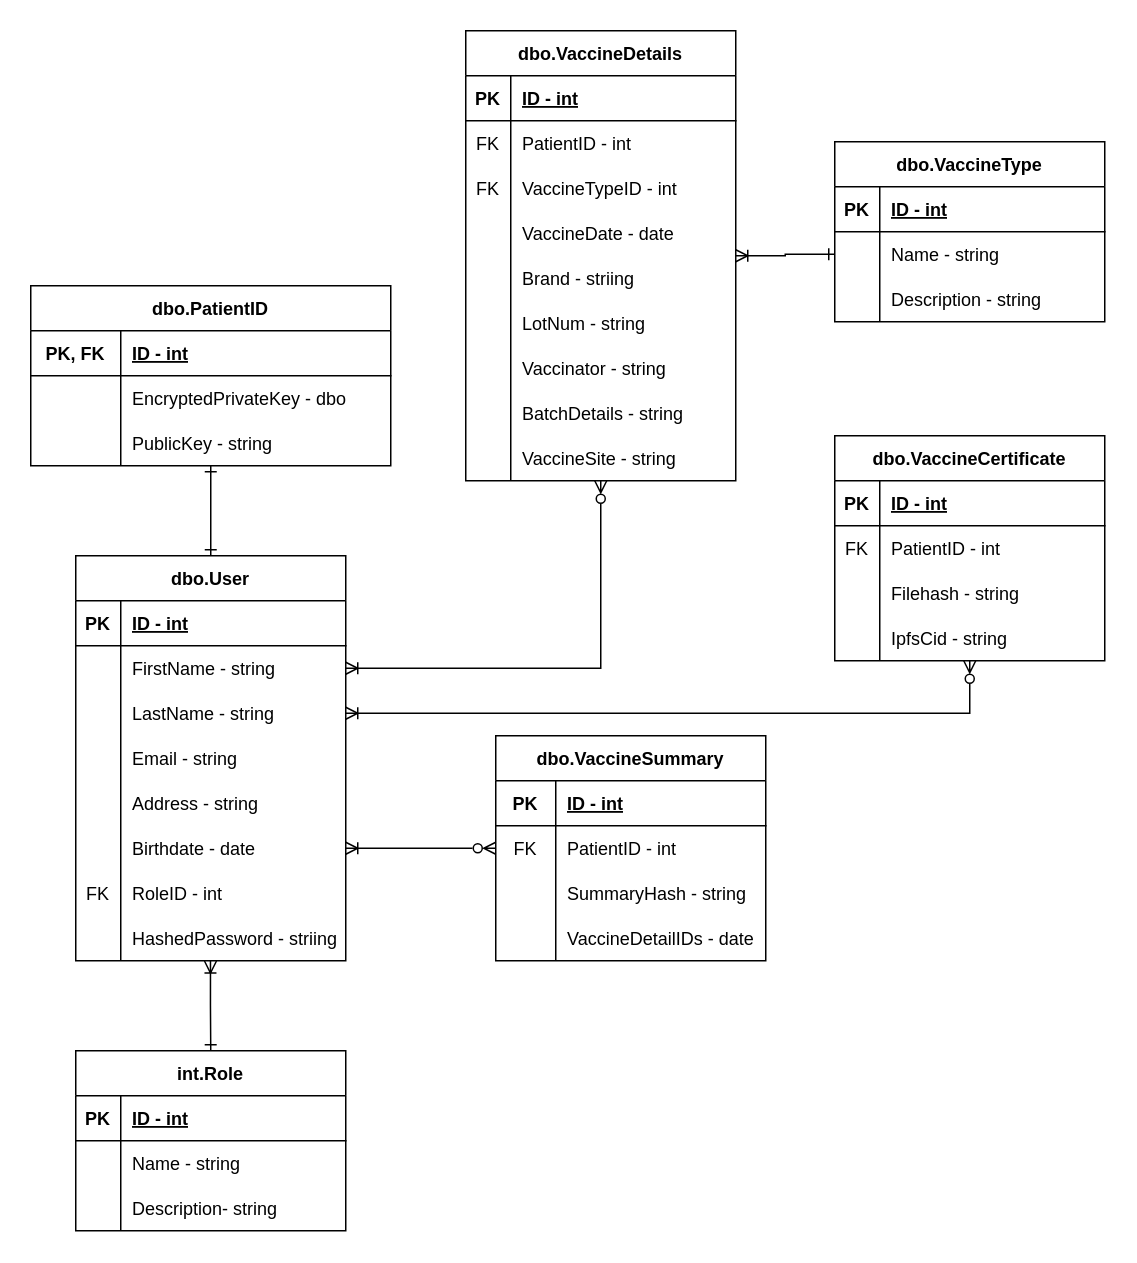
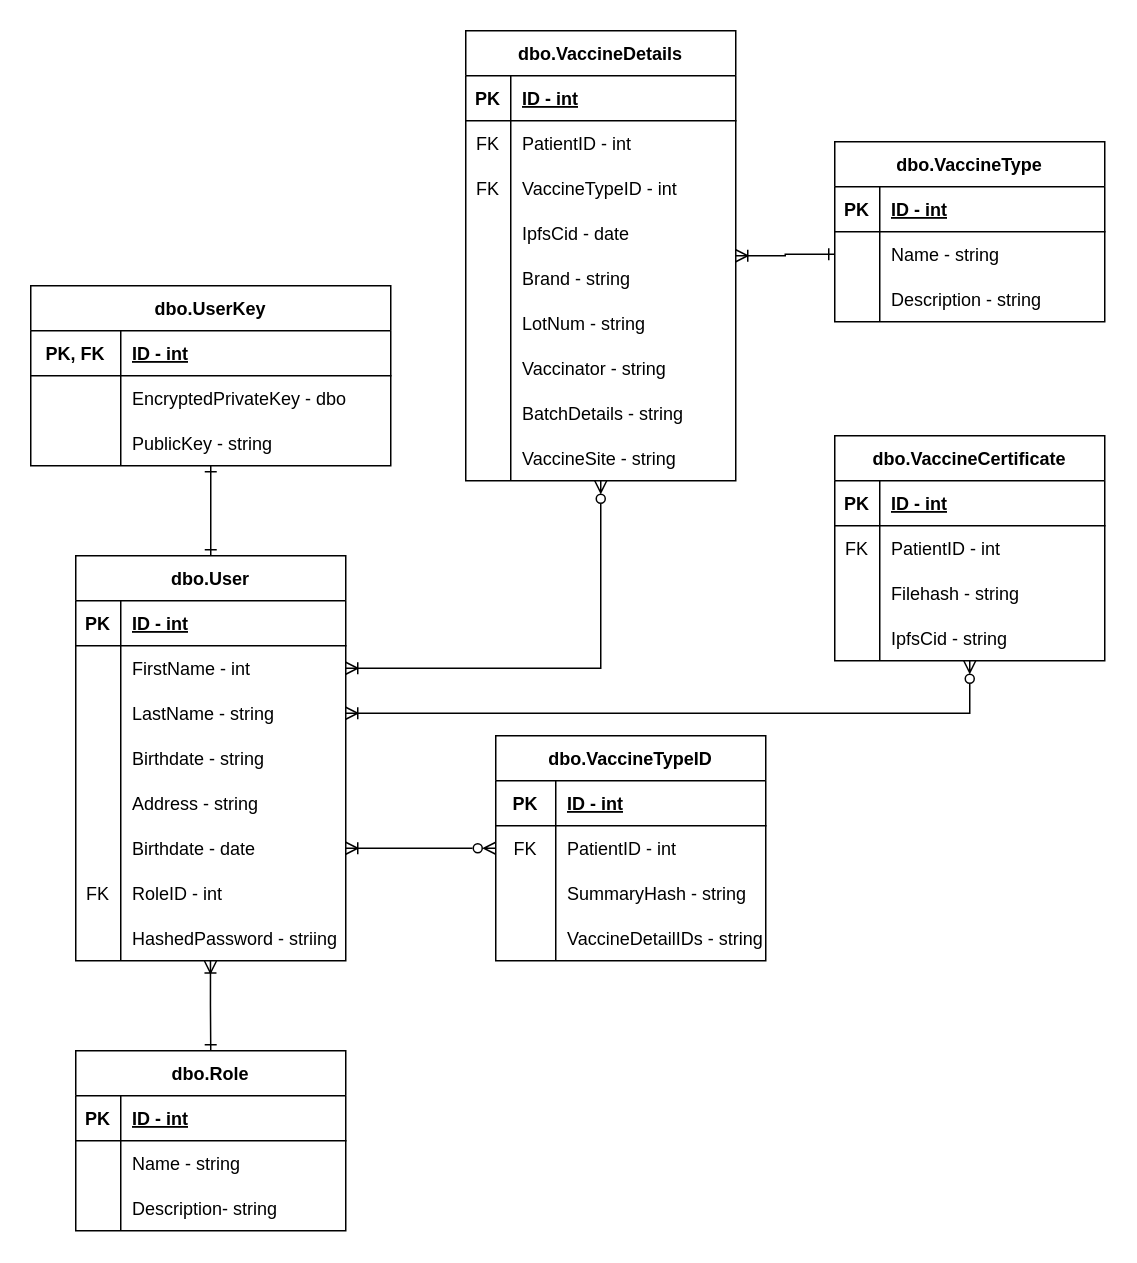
node "VaccineDate - date": label "VaccineDate - date" -> "IpfsCid - date"
node "Brand - striing": label "Brand - striing" -> "Brand - string"
node "dbo.PatientID": label "dbo.PatientID" -> "dbo.UserKey"
node "FirstName - string": label "FirstName - string" -> "FirstName - int"
node "Email - string": label "Email - string" -> "Birthdate - string"
node "dbo.VaccineSummary": label "dbo.VaccineSummary" -> "dbo.VaccineTypeID"
node "VaccineDetailIDs - date": label "VaccineDetailIDs - date" -> "VaccineDetailIDs - string"
node "int.Role": label "int.Role" -> "dbo.Role"
